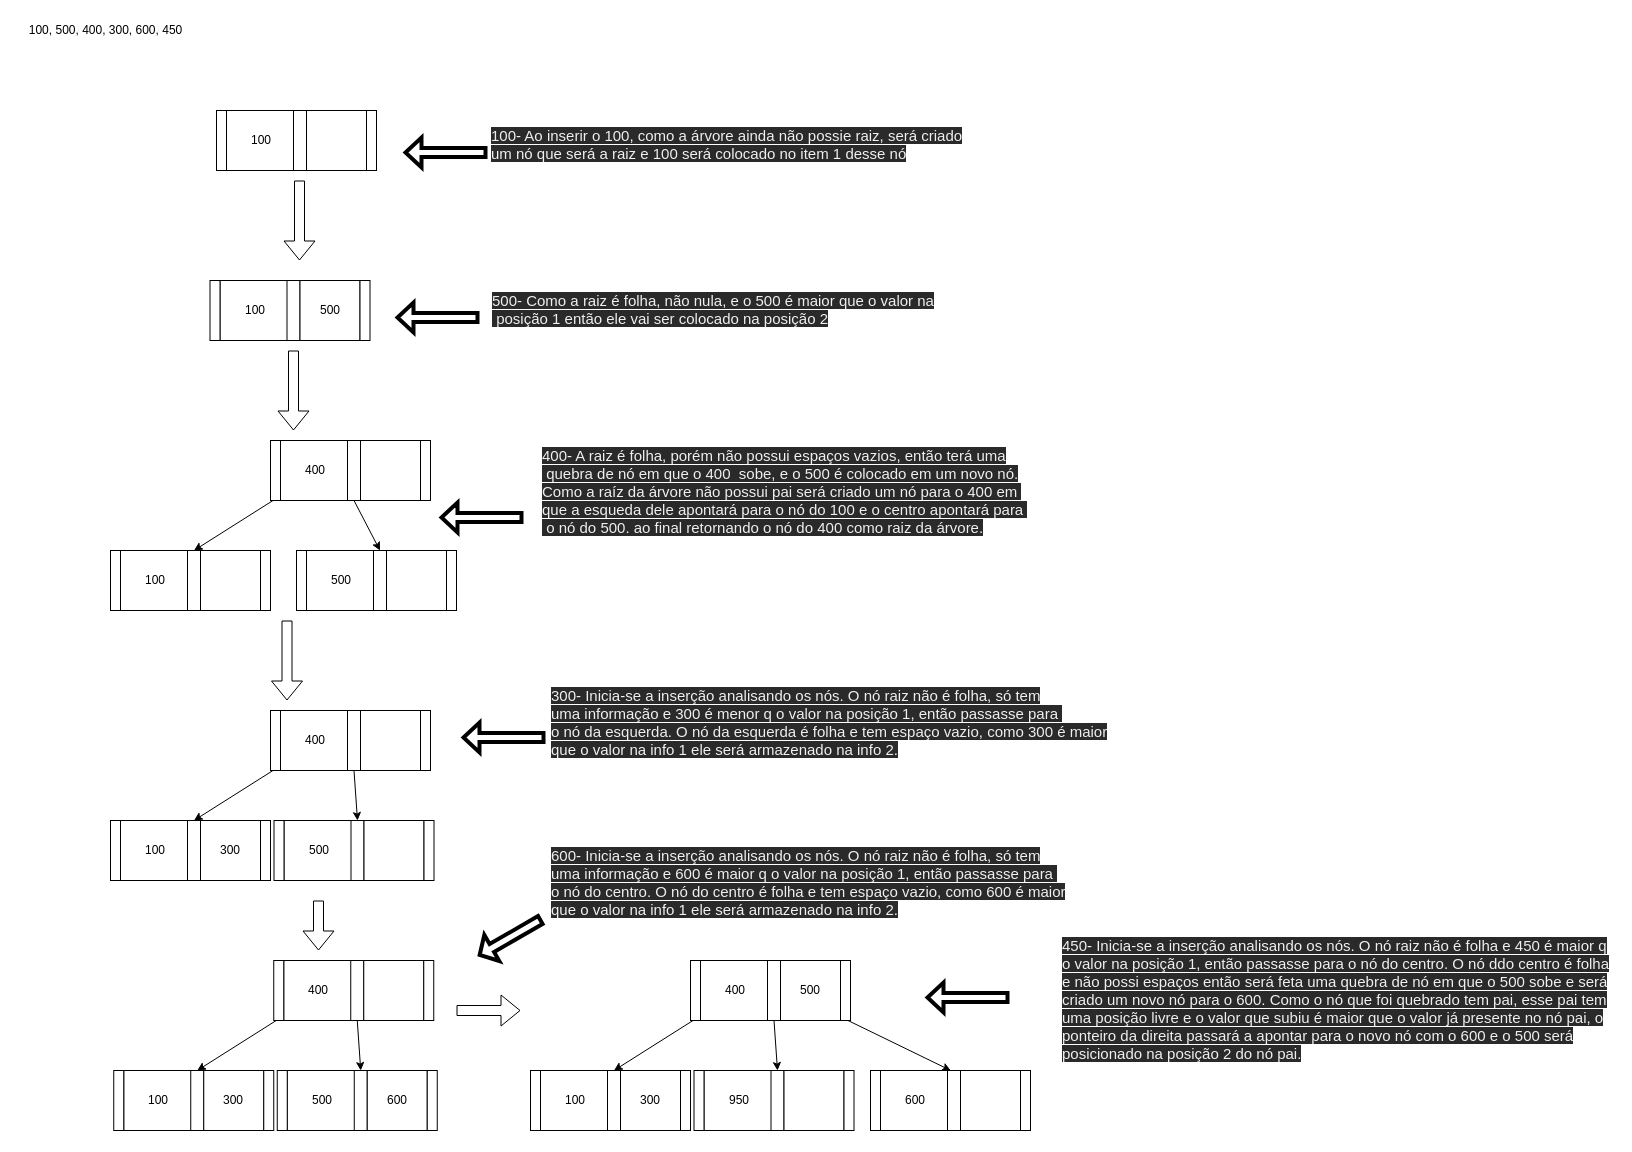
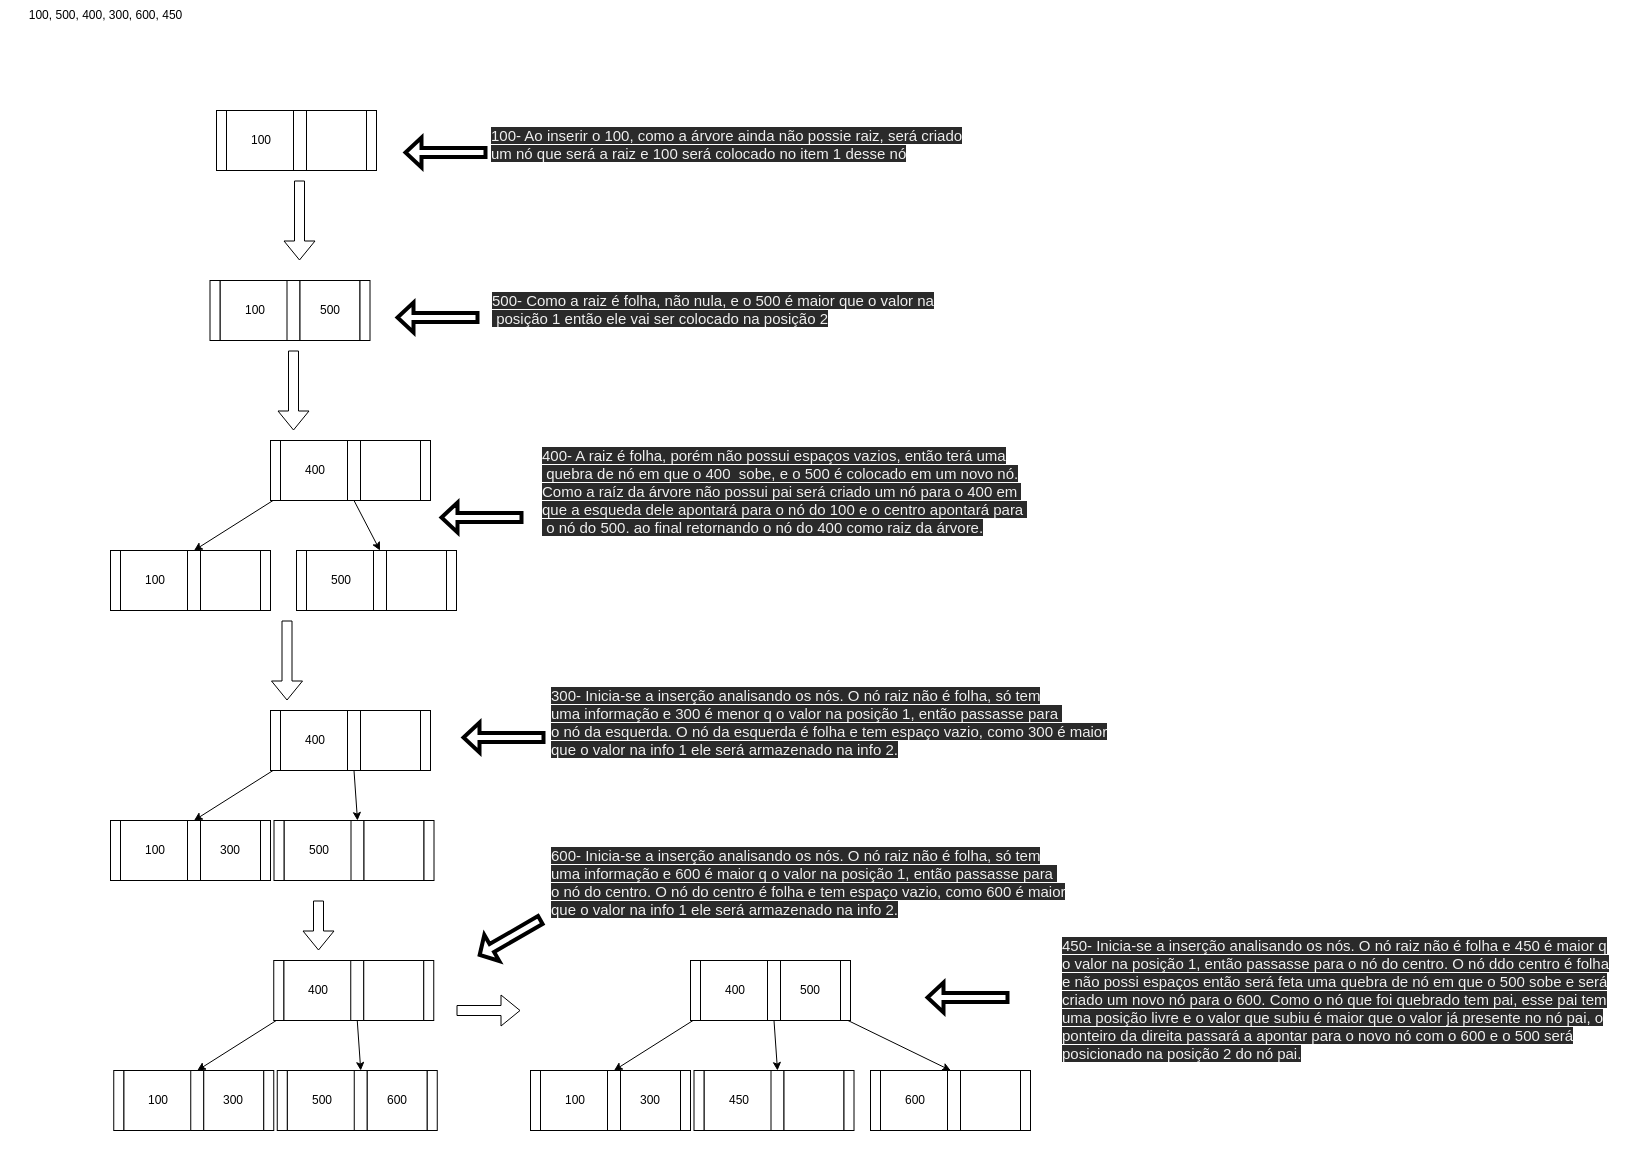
node "100, 500, 400, 300, 600, 450": moved (106, 31) -> (106, 16)
node "950": label "950" -> "450"
